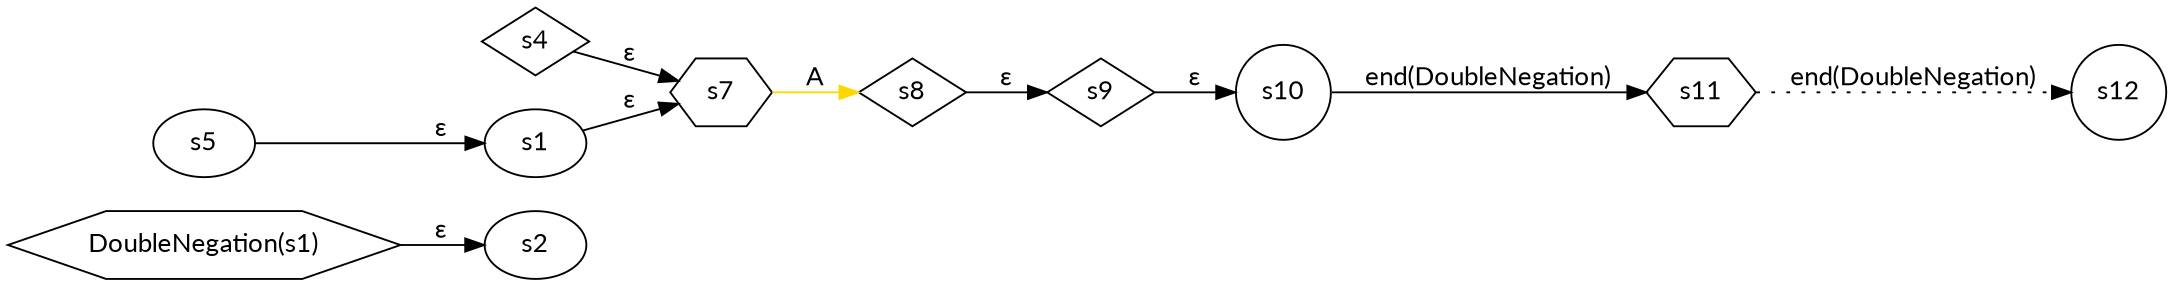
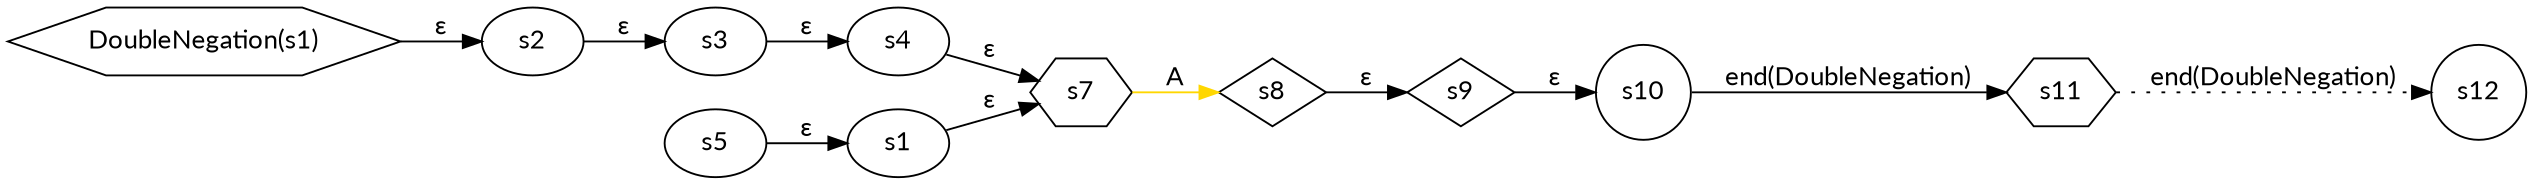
node "s4": shape diamond -> ellipse
node "s3": added
